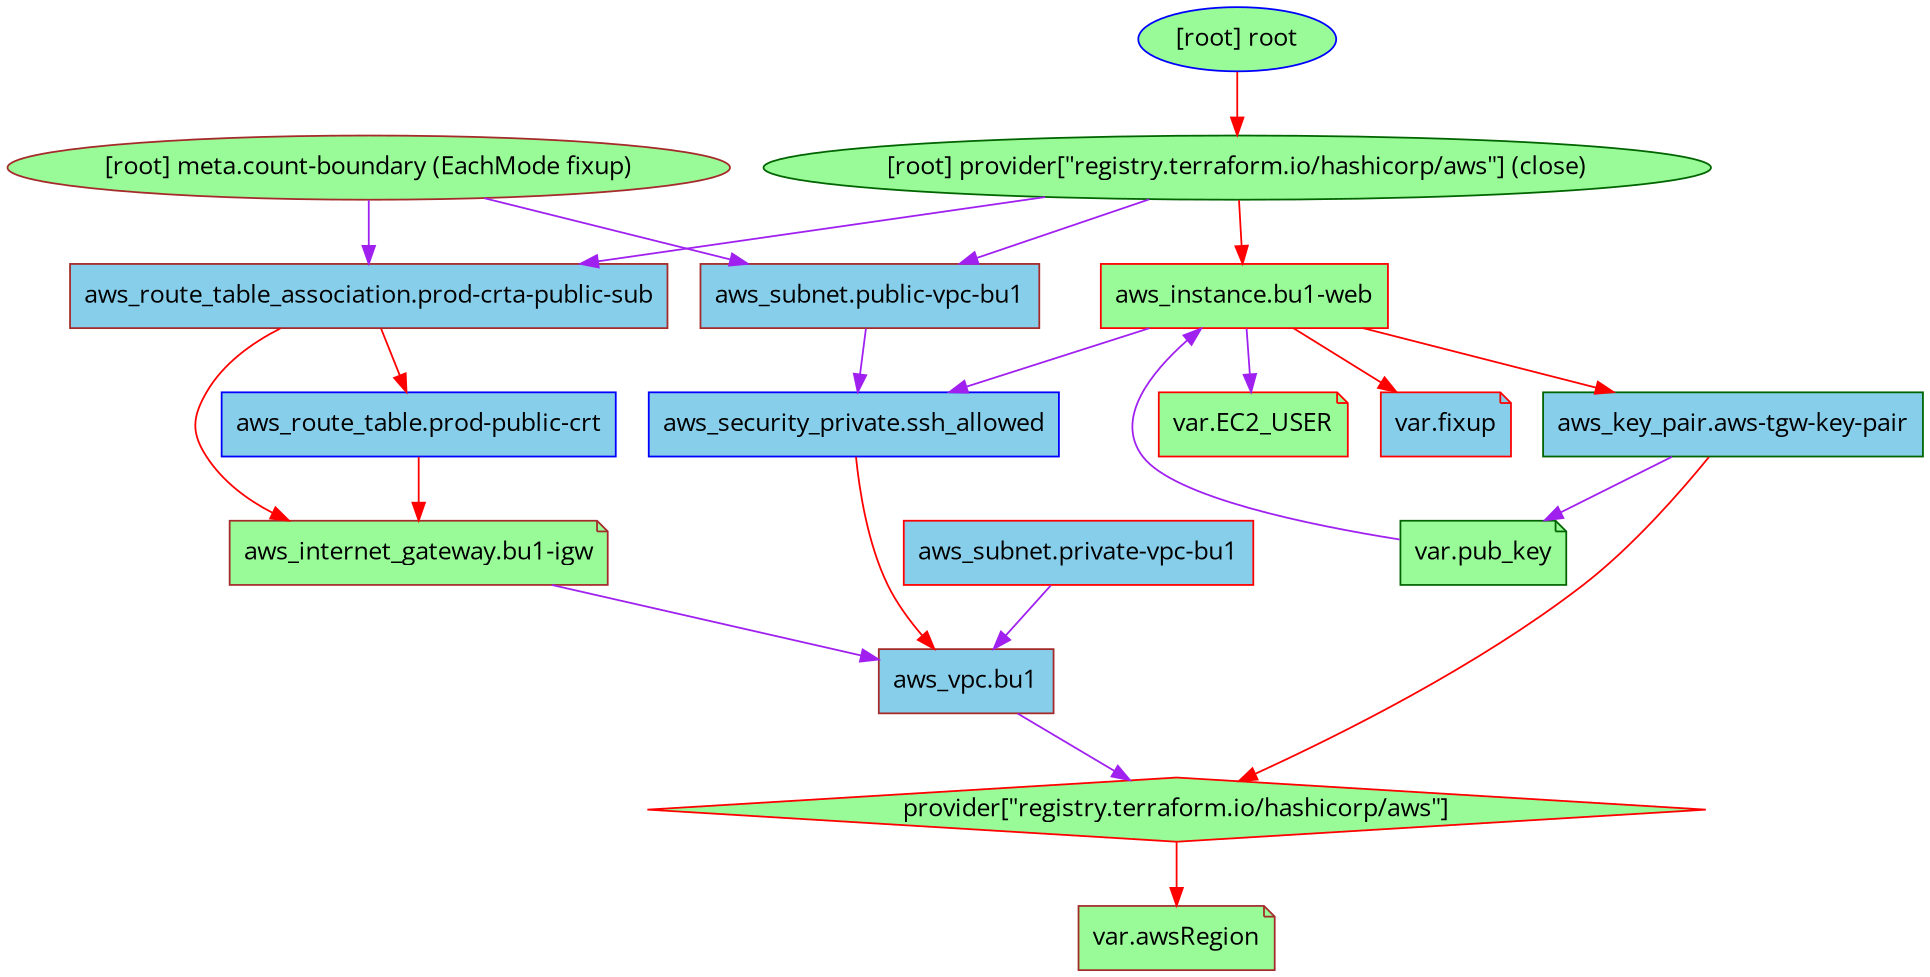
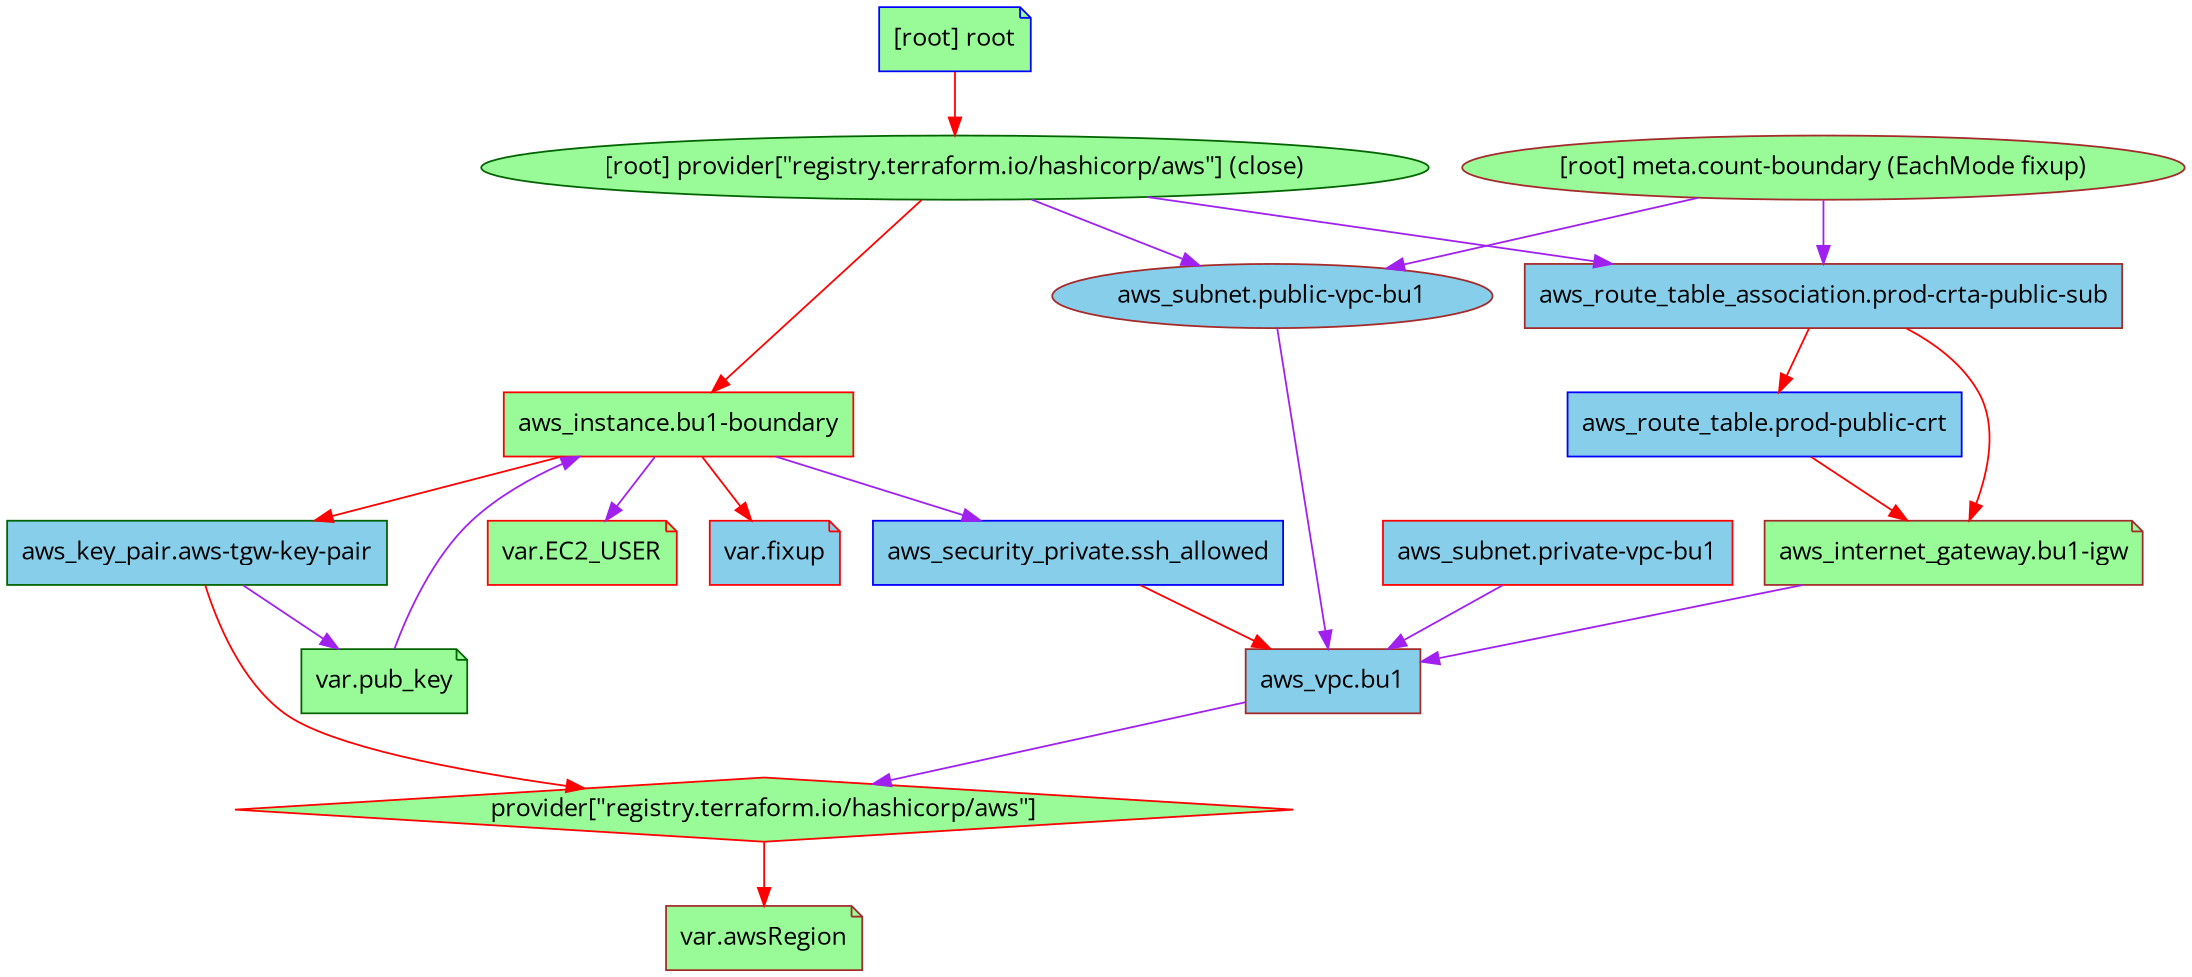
node "[root] root": shape ellipse -> note
node "aws_subnet.public-vpc-bu1": shape box -> ellipse
node "aws_instance.bu1-web": label "aws_instance.bu1-web" -> "aws_instance.bu1-boundary"
edge "aws_subnet.public-vpc-bu1" -> "aws_security_private.ssh_allowed": now "aws_subnet.public-vpc-bu1" -> "aws_vpc.bu1"
